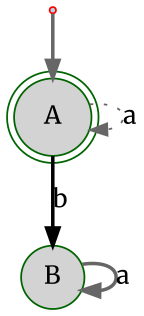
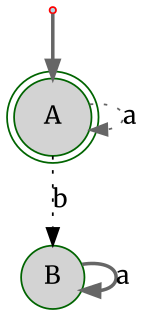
edge "A" -> "B": style bold -> dotted
